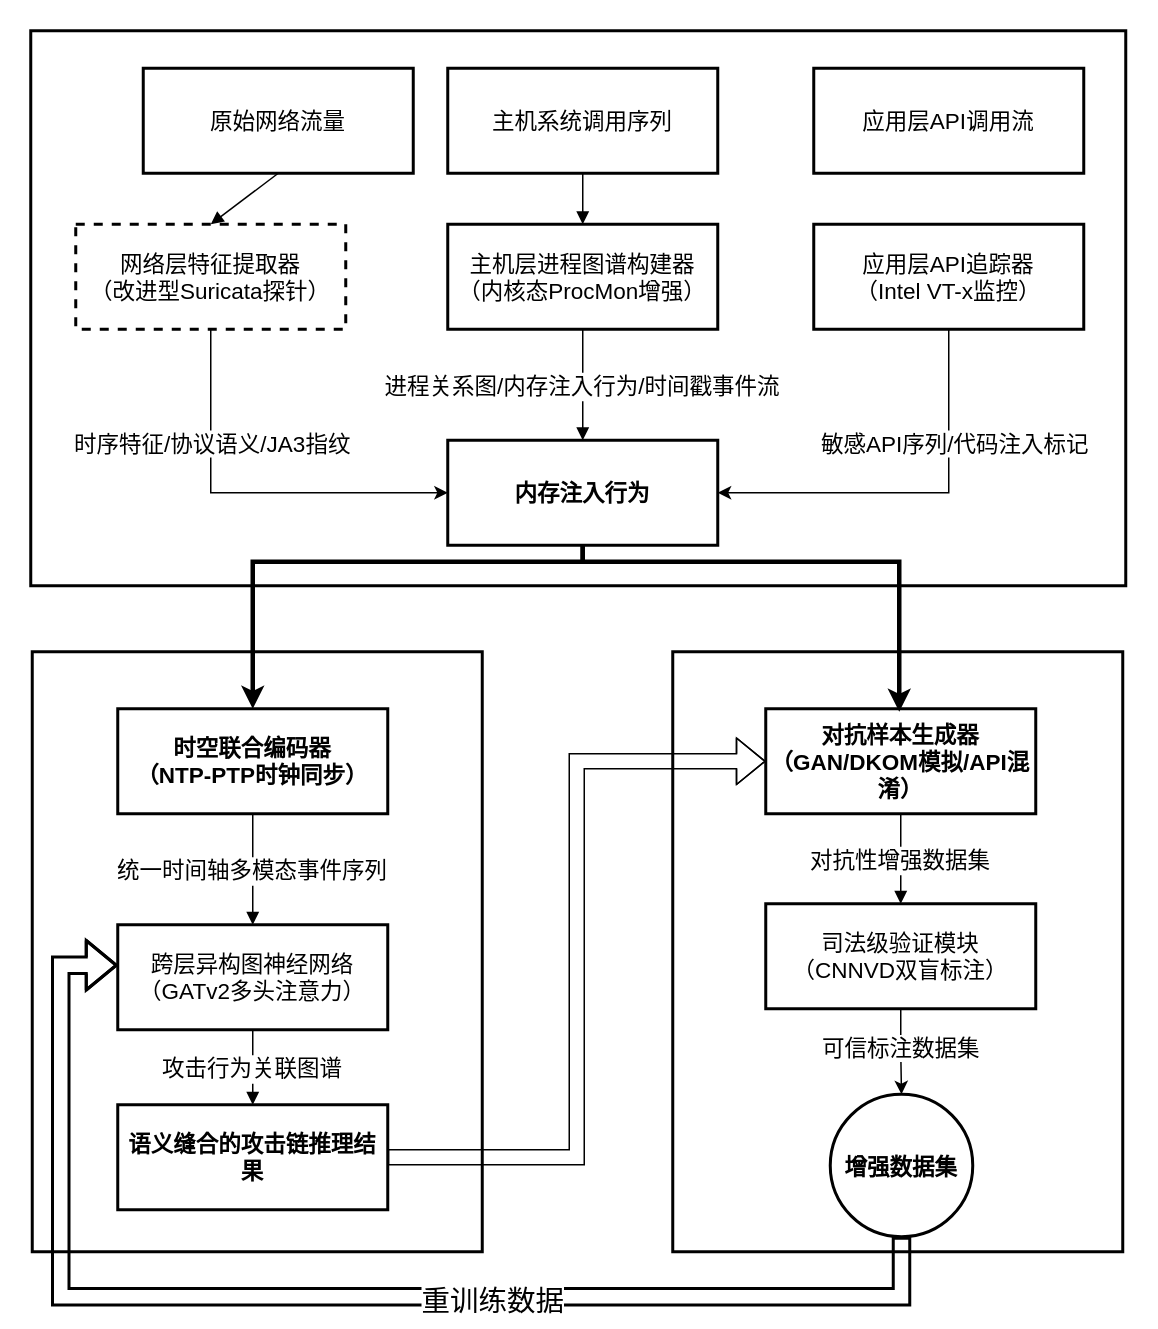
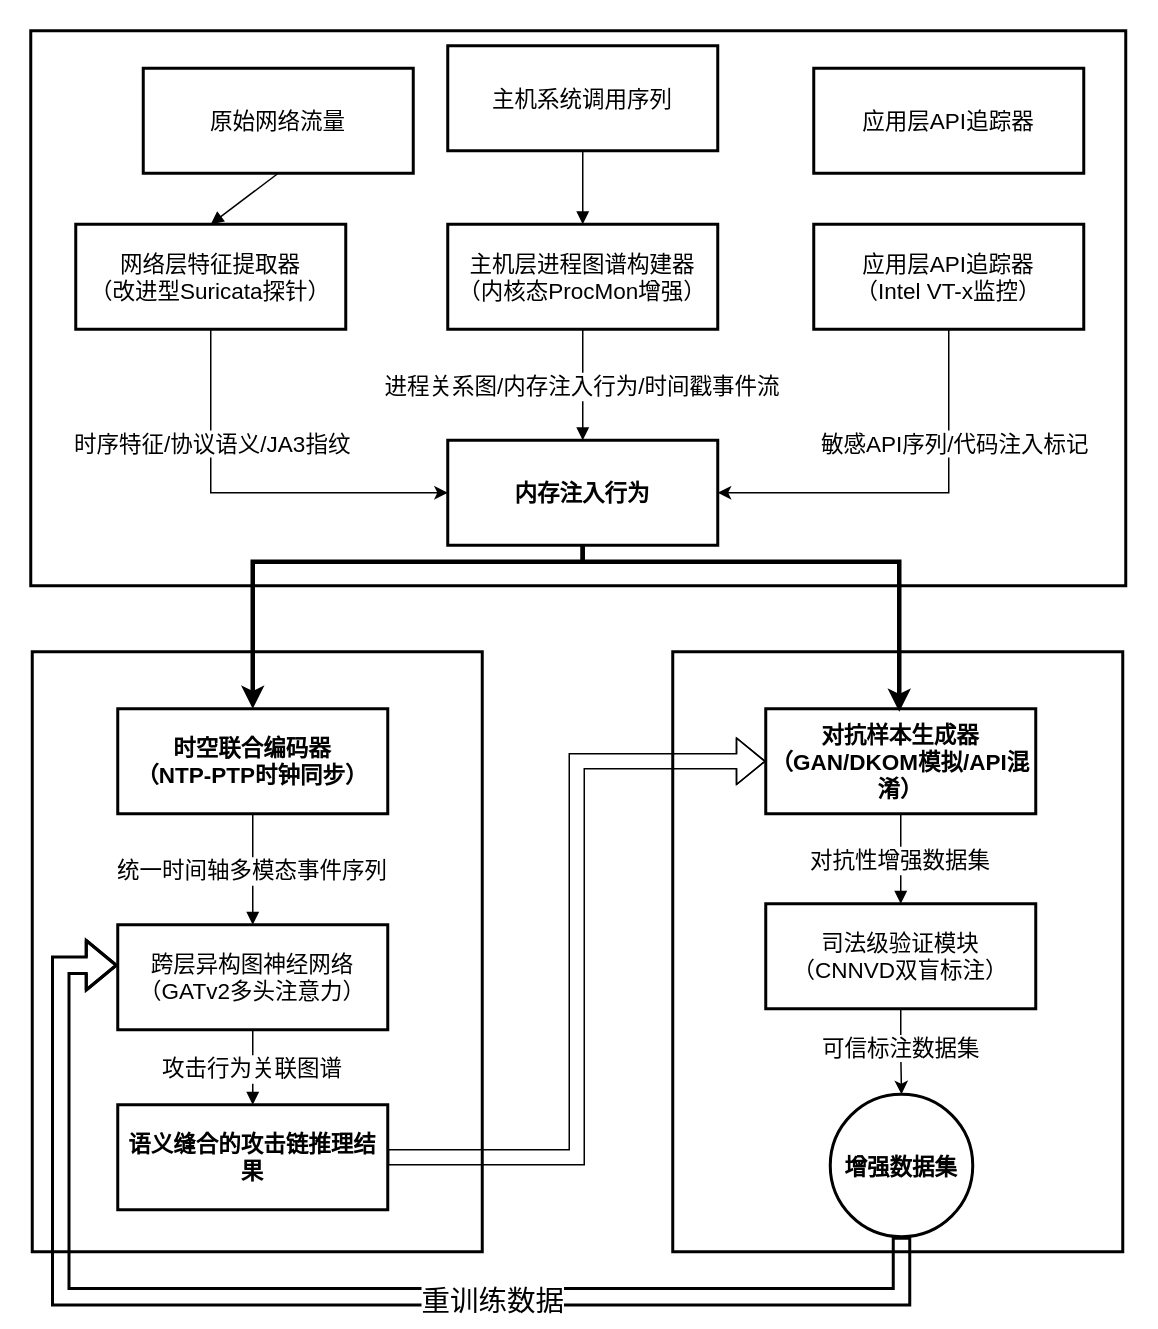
node "主机系统调用序列": moved (583, 121) -> (583, 98)
node "应用层API调用流": label "应用层API调用流" -> "应用层API追踪器"
node "网络层特征提取器 （改进型Suricata探针）": style dashed -> solid
